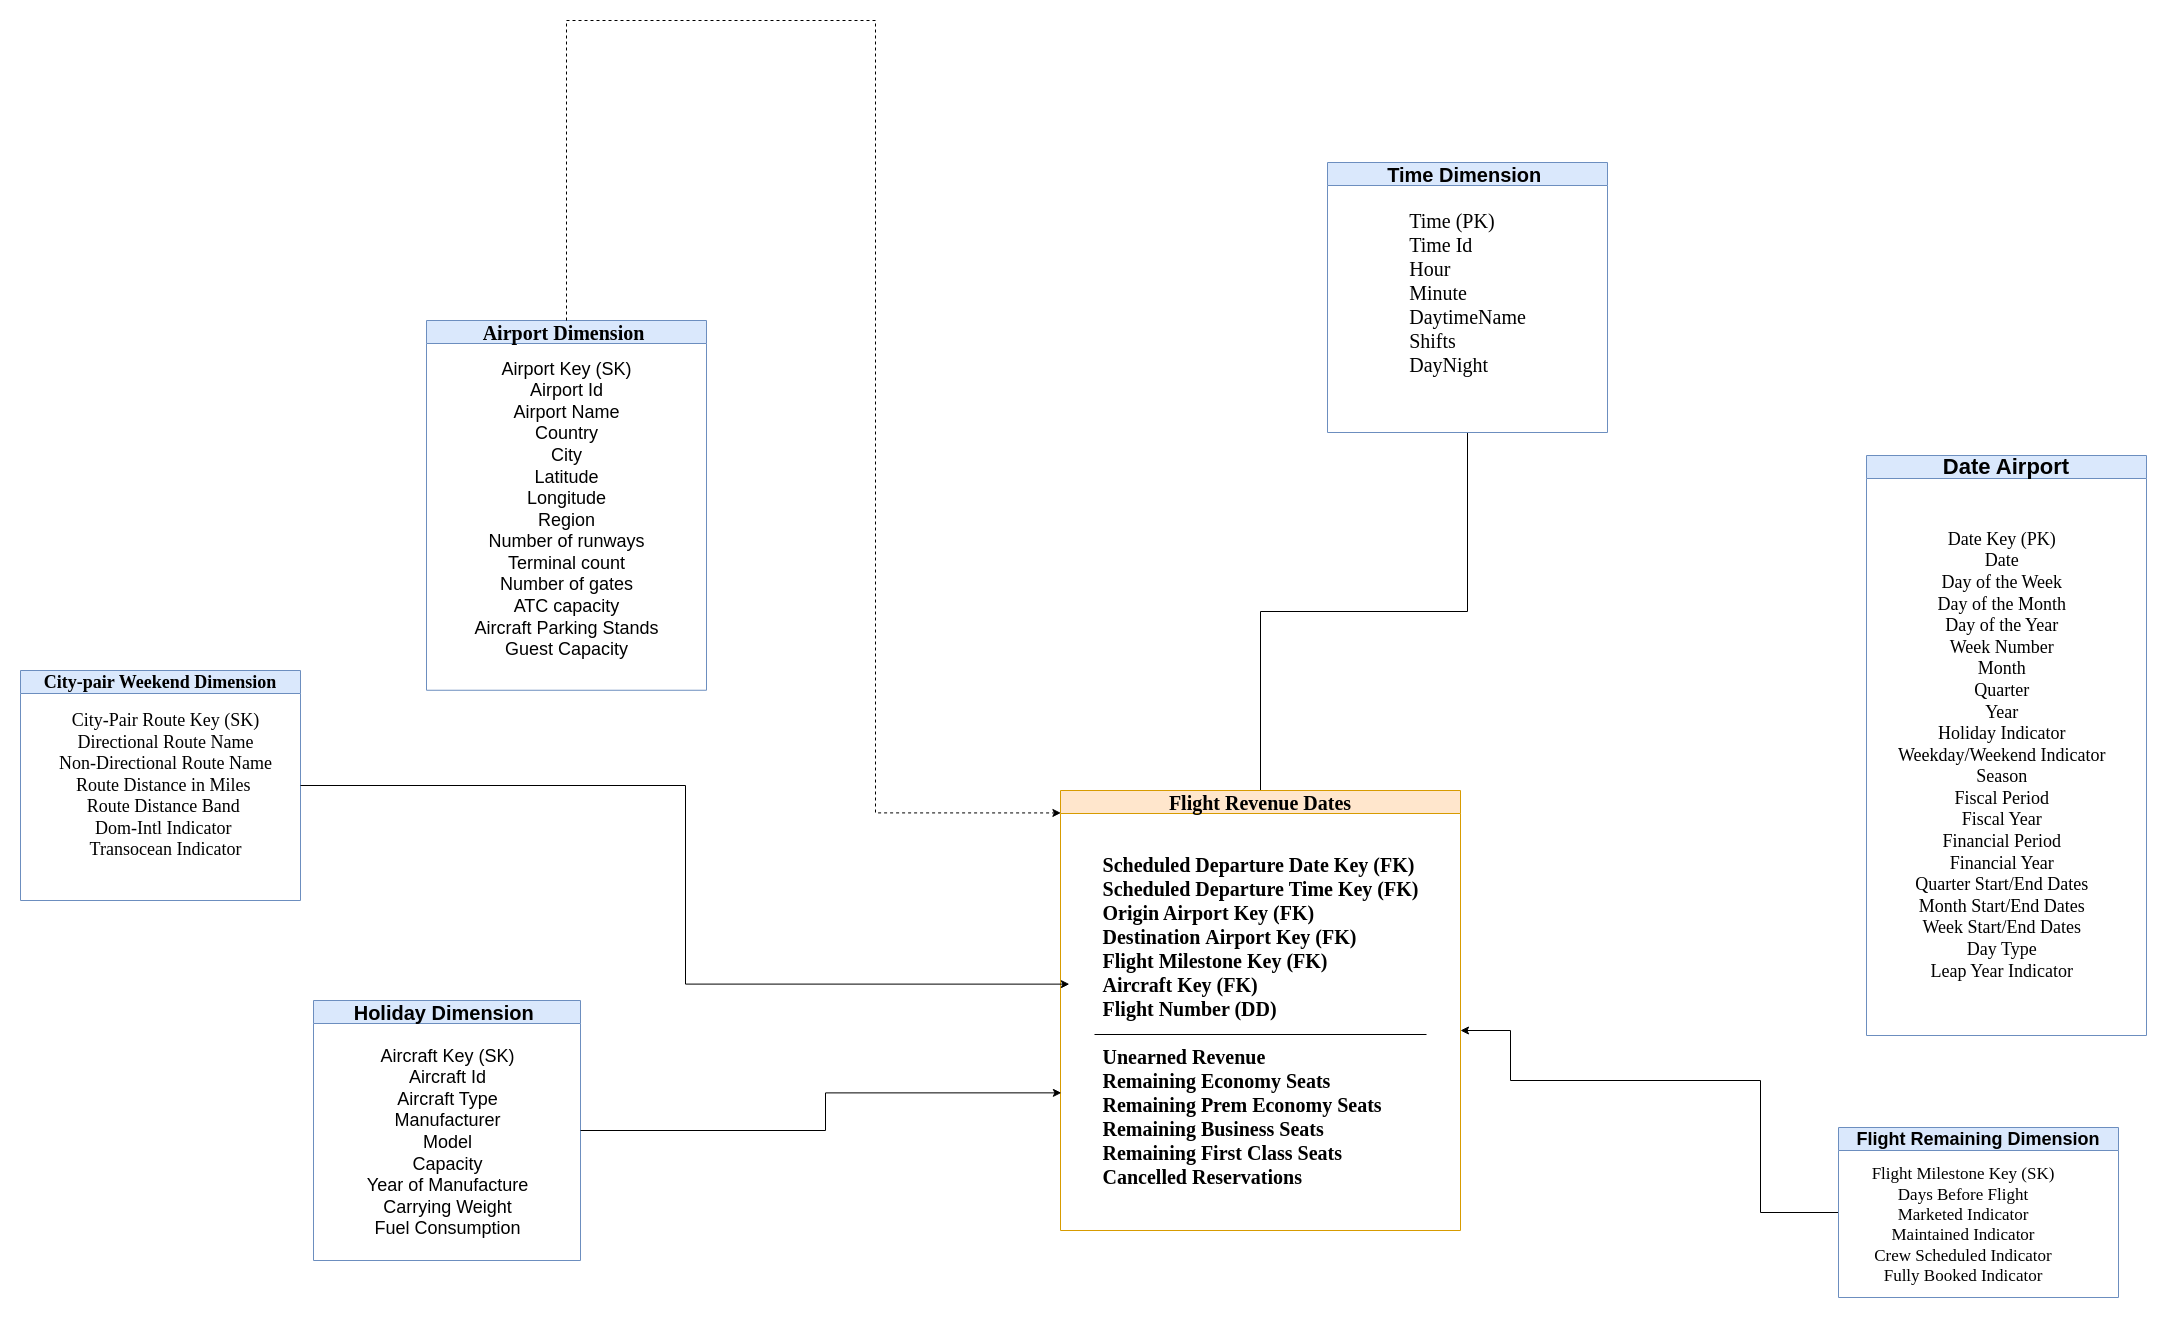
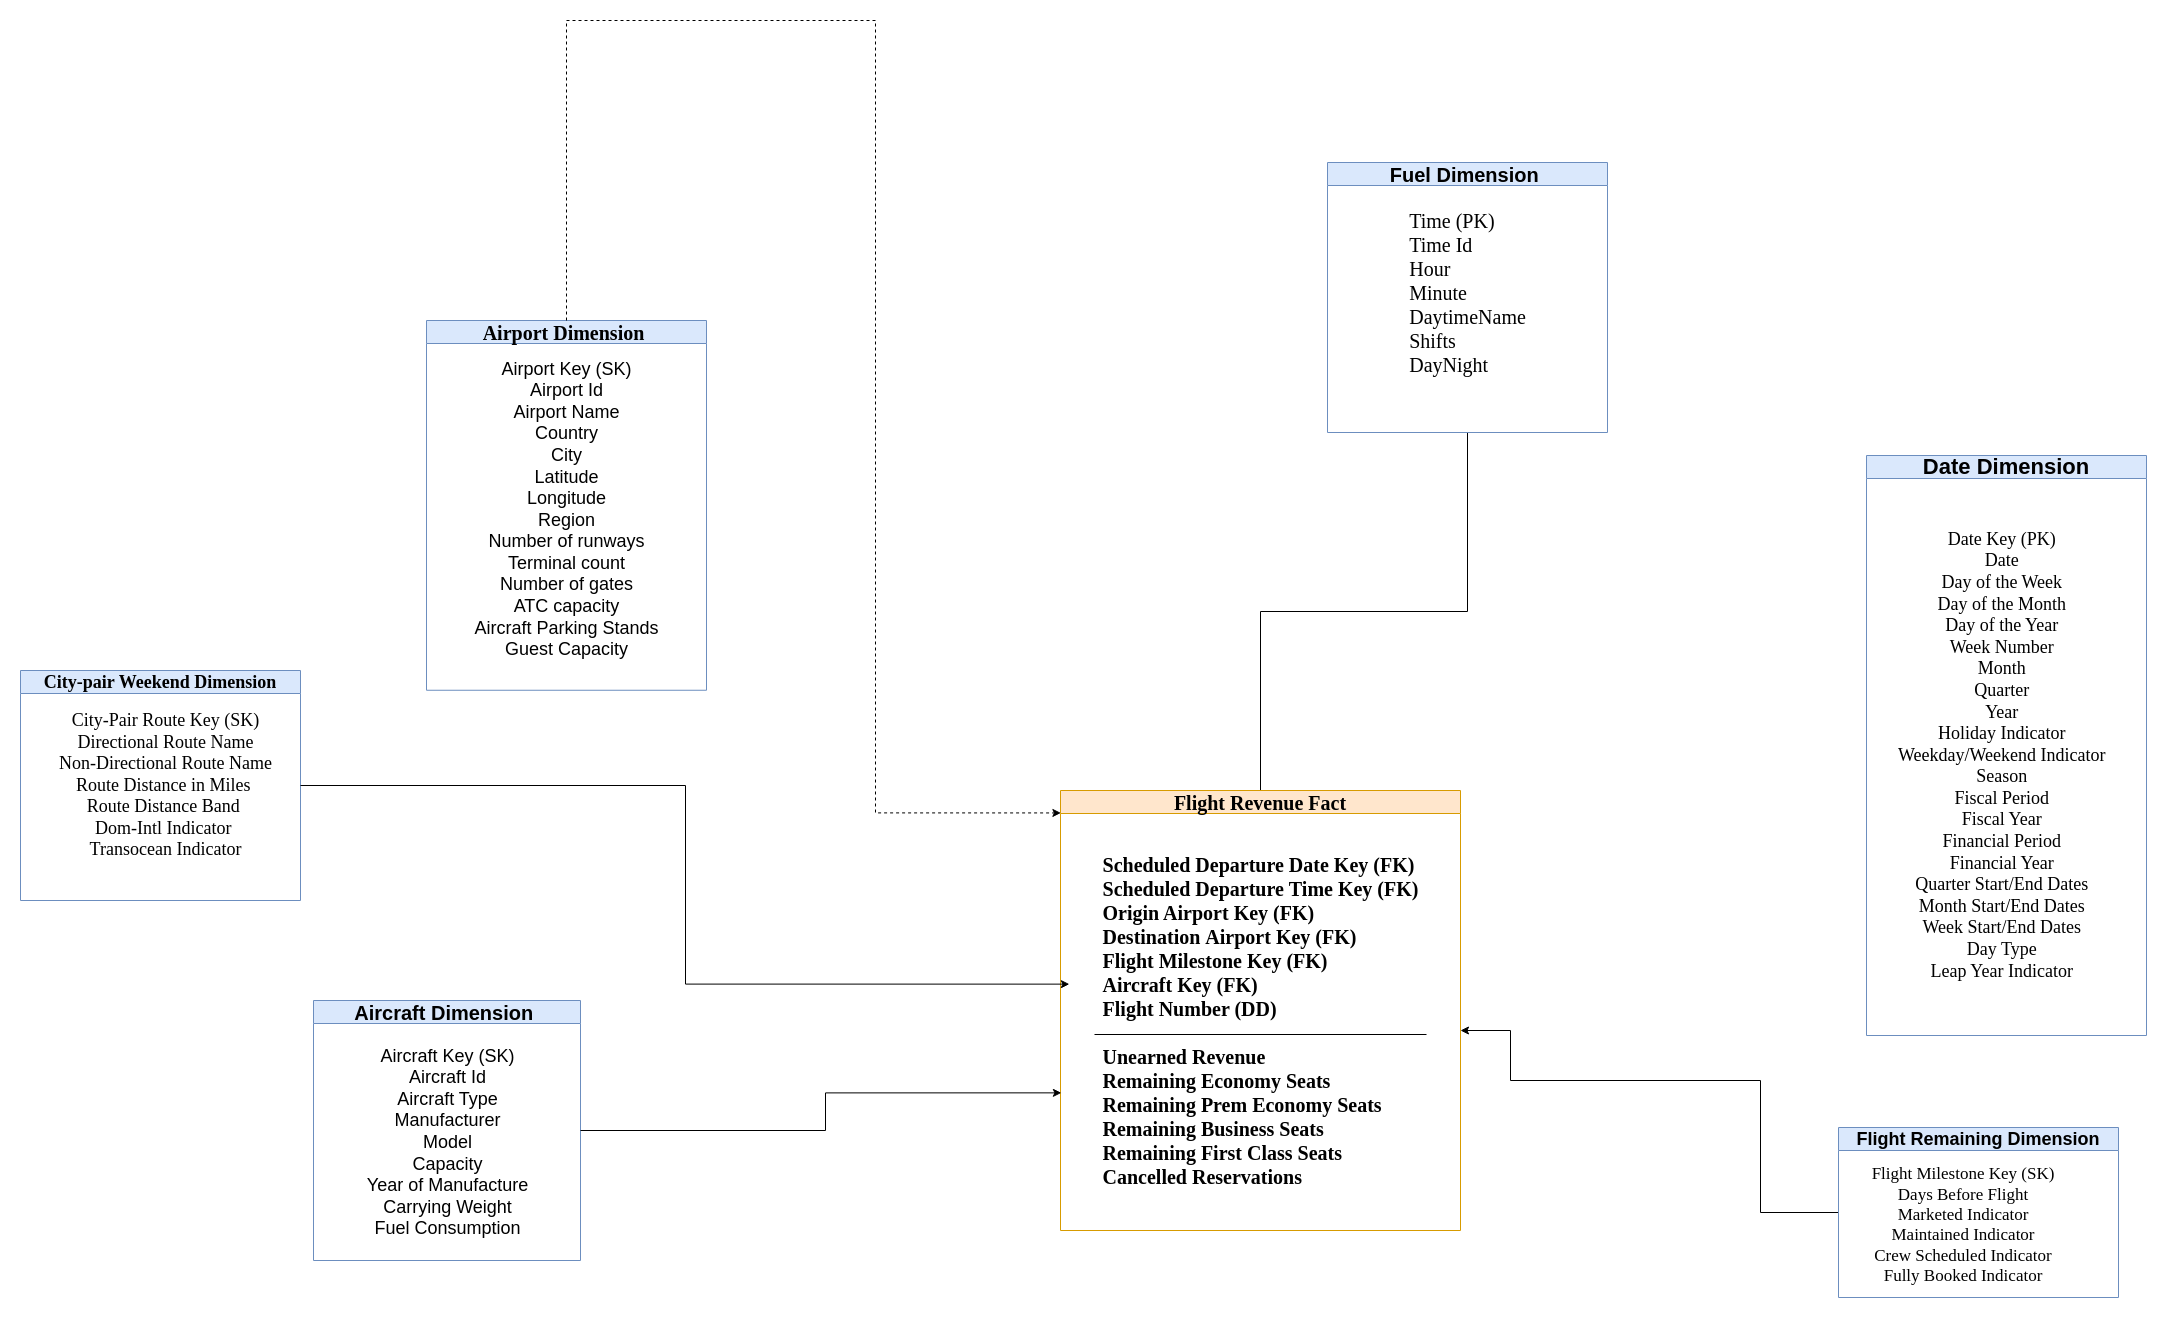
node "Time Dimension": label "Time Dimension" -> "Fuel Dimension"
node "Date Airport": label "Date Airport" -> "Date Dimension"
node "Flight Revenue Dates": label "Flight Revenue Dates" -> "Flight Revenue Fact"
node "Holiday Dimension": label "Holiday Dimension" -> "Aircraft Dimension"
